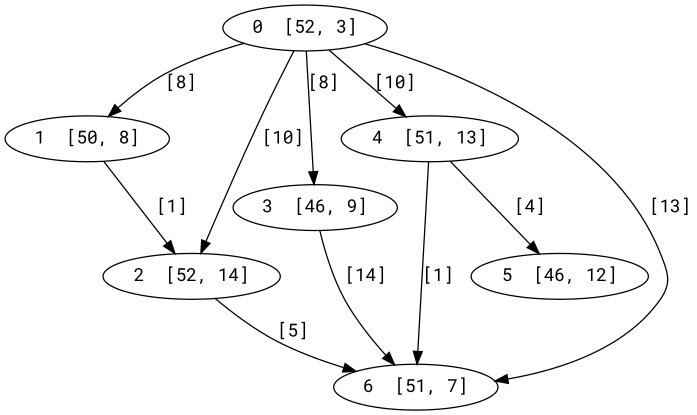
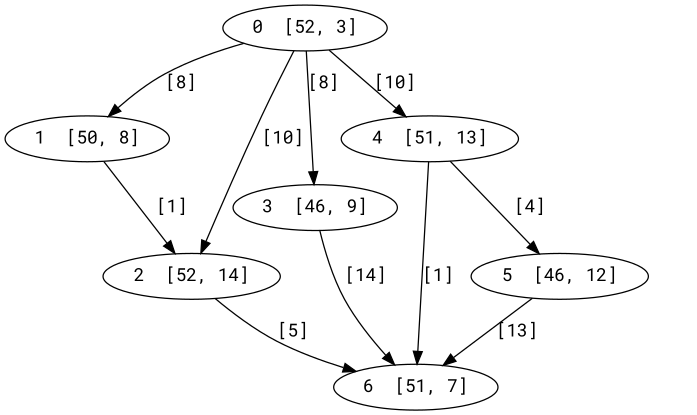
edge "0  [52, 3]" -> "6  [51, 7]": now "5  [46, 12]" -> "6  [51, 7]"
